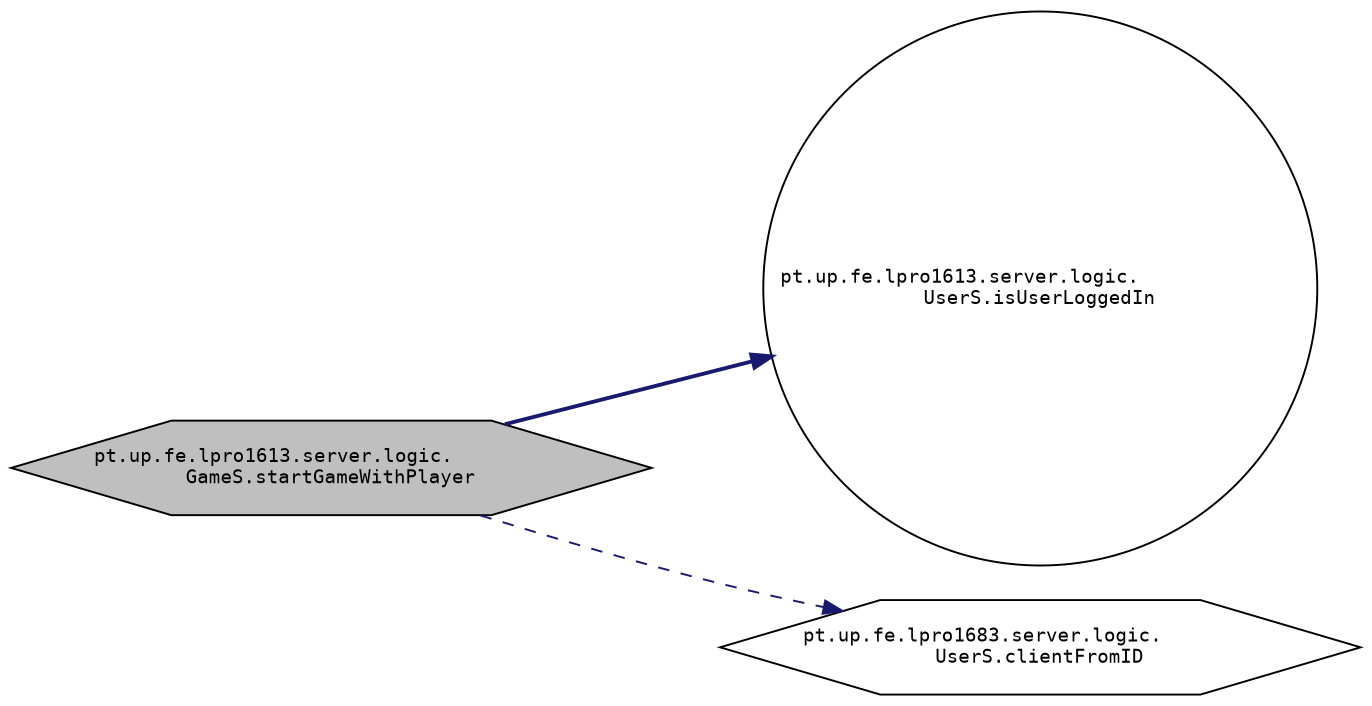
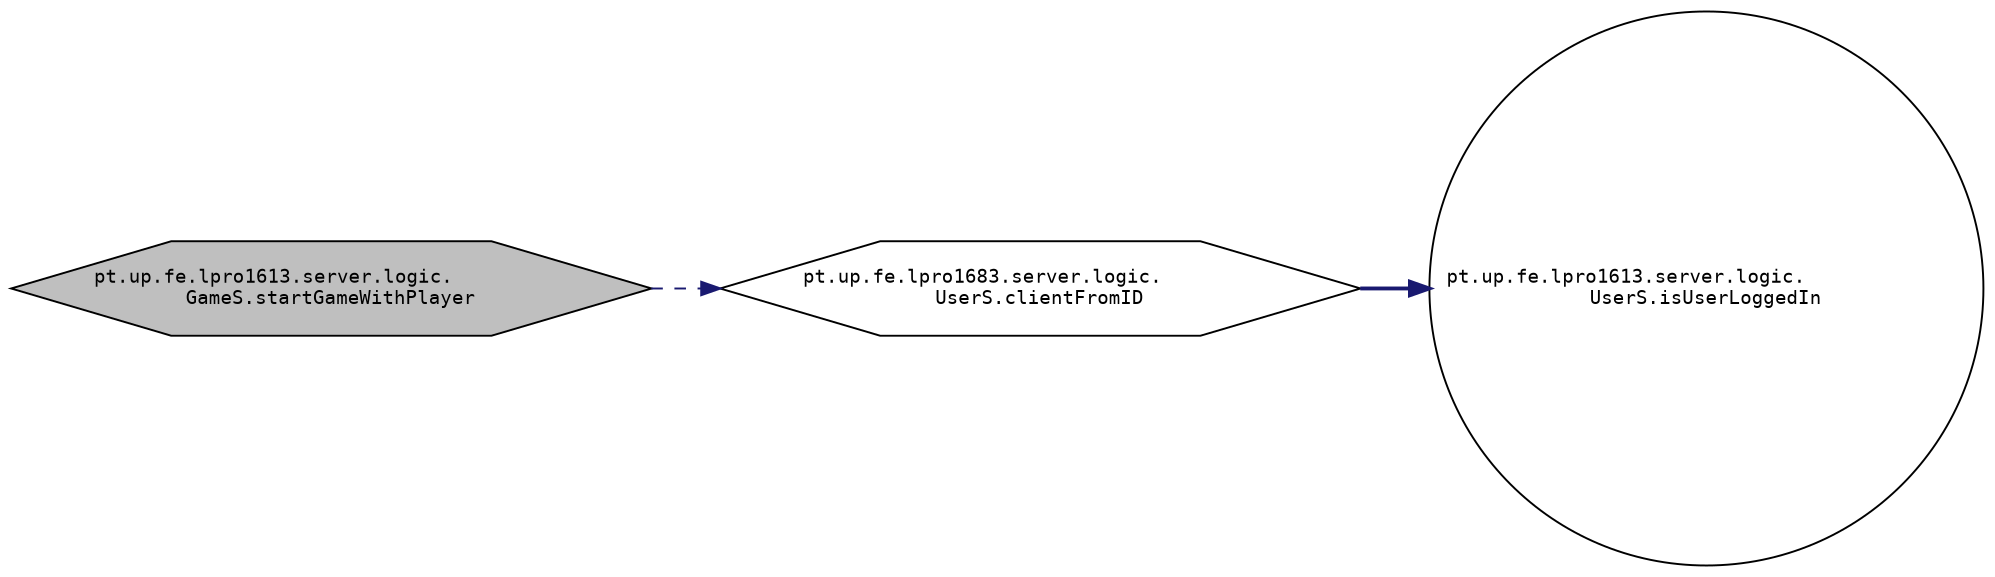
edge "pt.up.fe.lpro1613.server.logic. GameS.startGameWithPlayer" -> "pt.up.fe.lpro1613.server.logic. UserS.isUserLoggedIn": now "pt.up.fe.lpro1683.server.logic. UserS.clientFromID" -> "pt.up.fe.lpro1613.server.logic. UserS.isUserLoggedIn"
